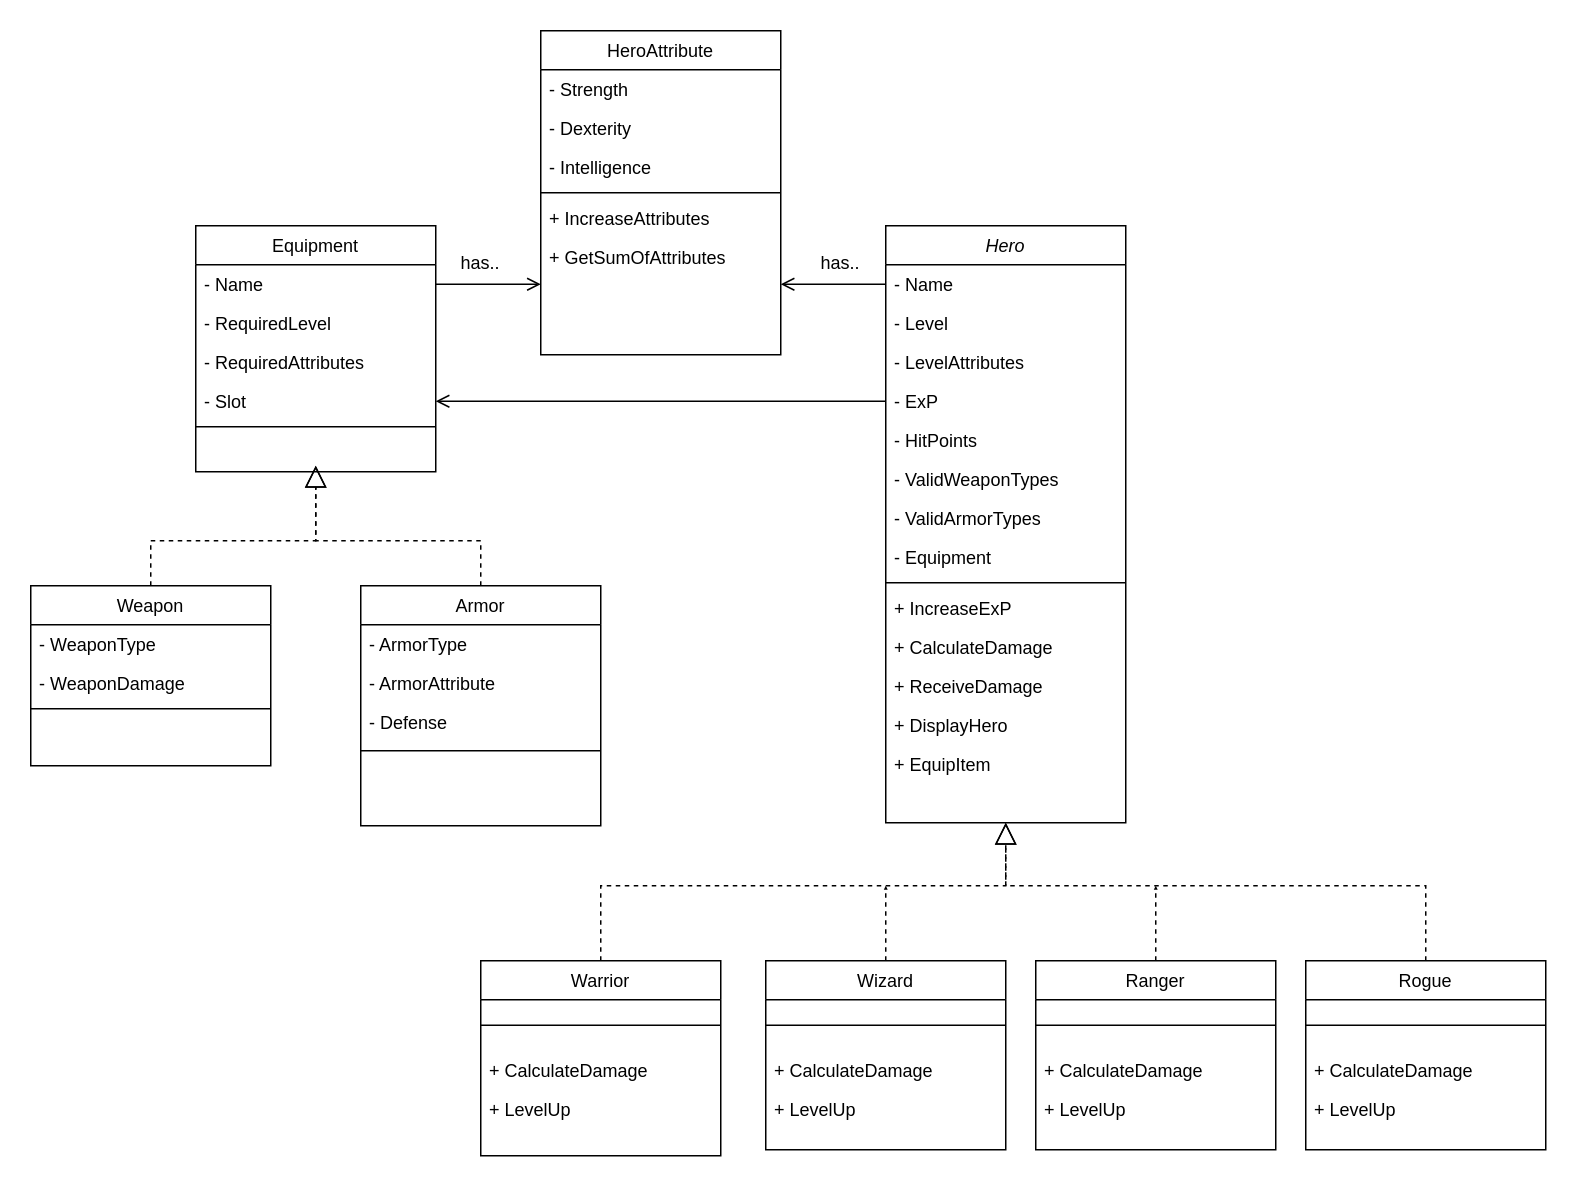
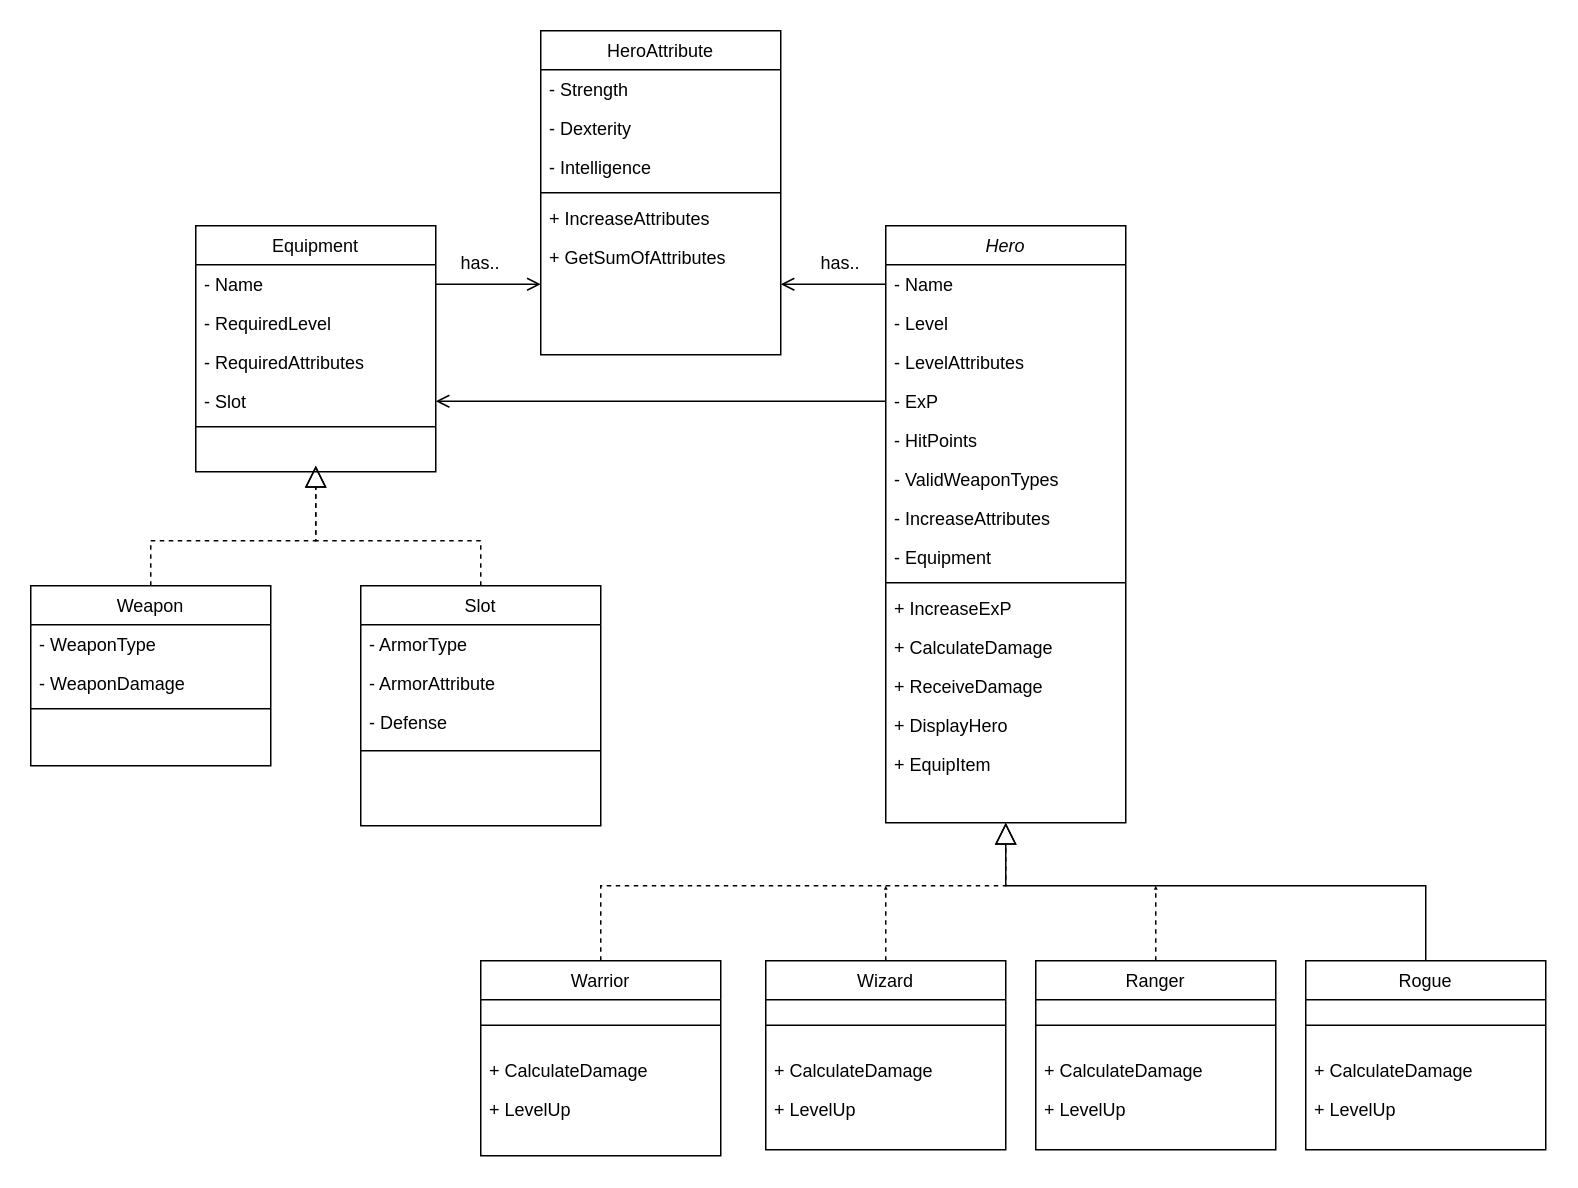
node "- ValidArmorTypes": label "- ValidArmorTypes" -> "- IncreaseAttributes"
node "Armor": label "Armor" -> "Slot"
edge "Rogue" -> "Hero": style dashed -> solid
